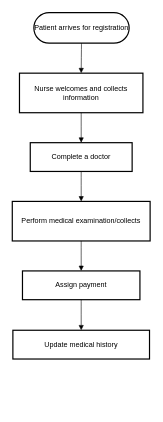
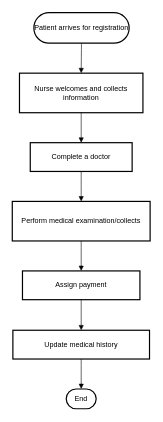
edge "Update medical history" -> "End": added
node "End": added
